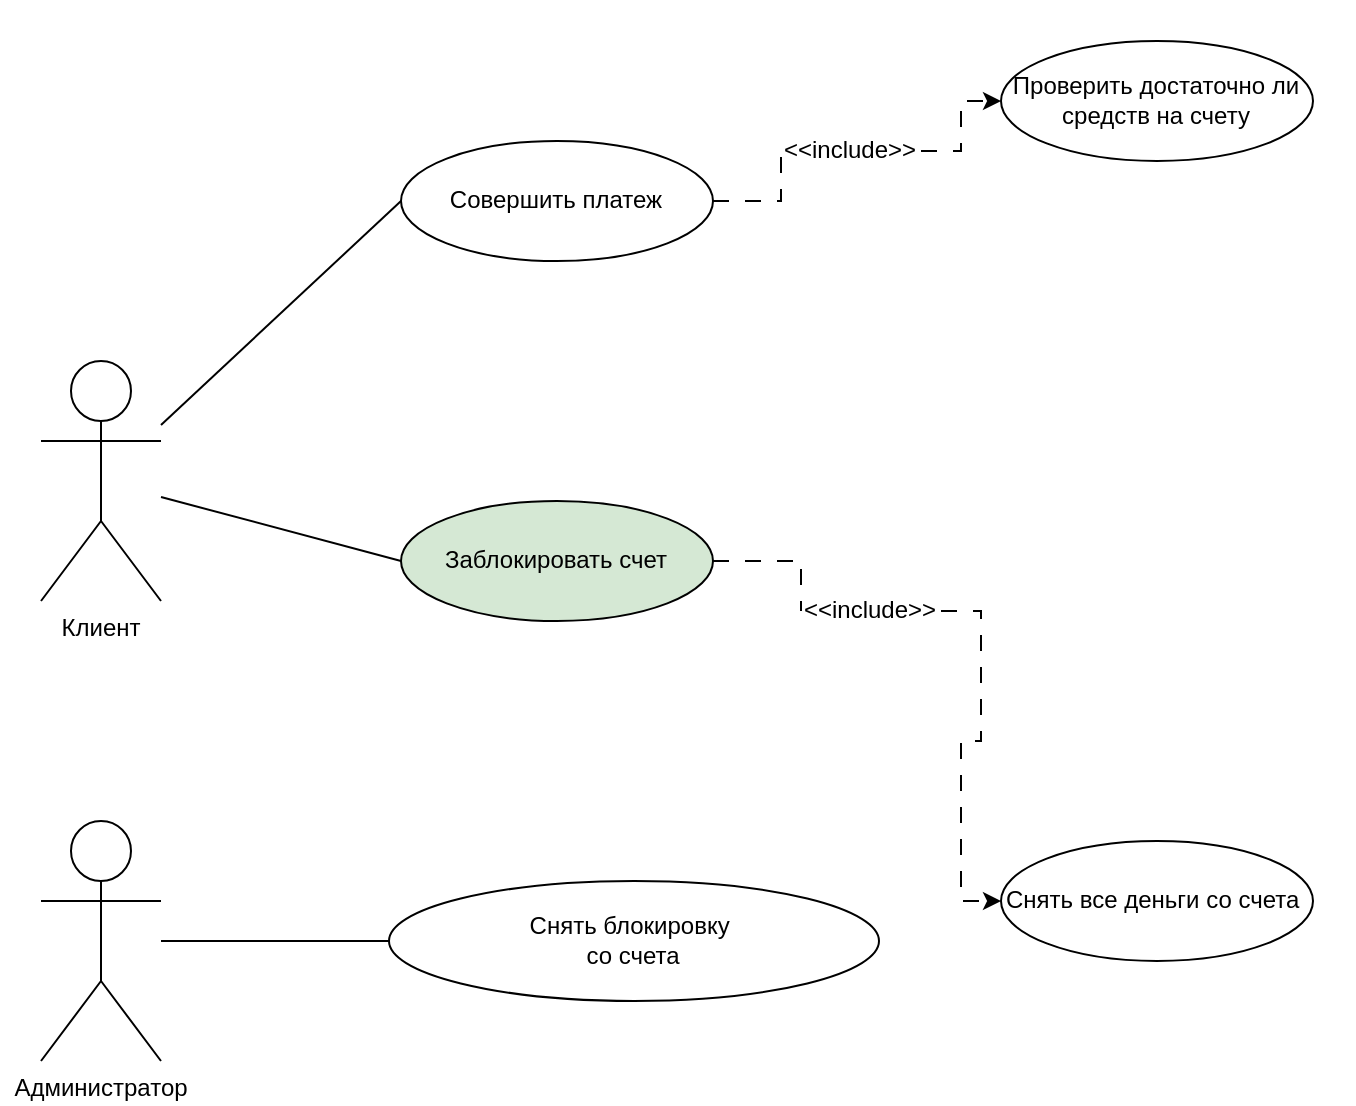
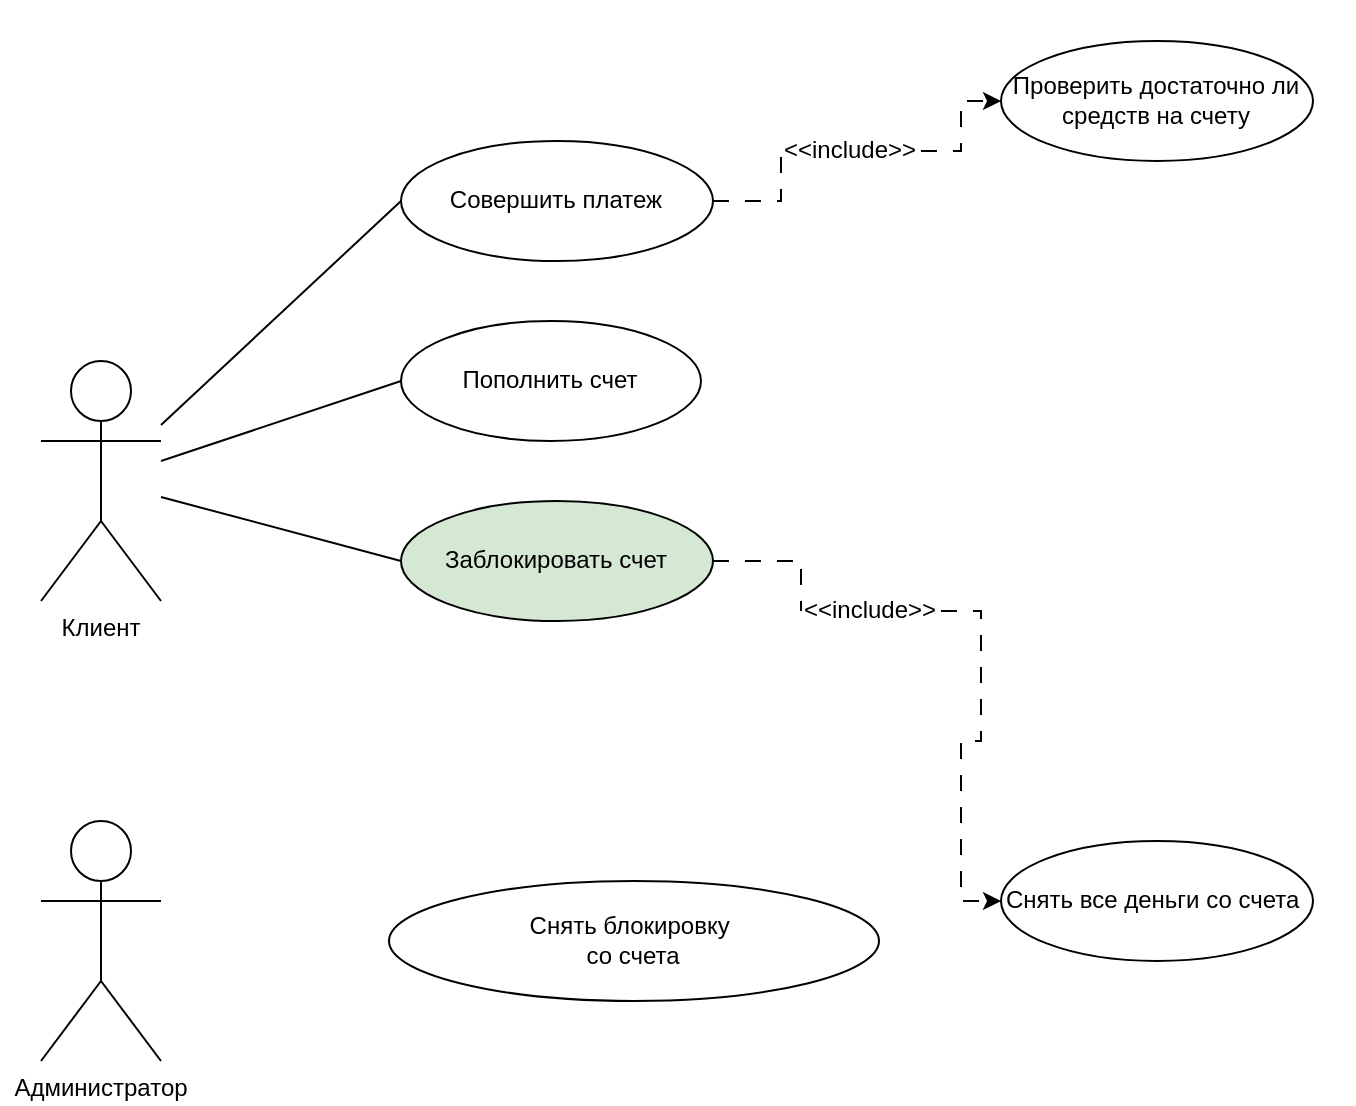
node "Пополнить счет": added
edge "Пополнить счет" -- "Клиент": added
edge "Администратор" -- "Снять блокировку со счета": removed
